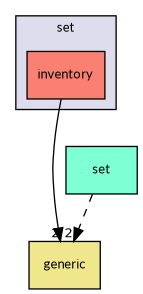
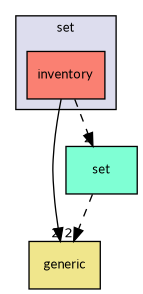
edge "inventory" -> "set": added
